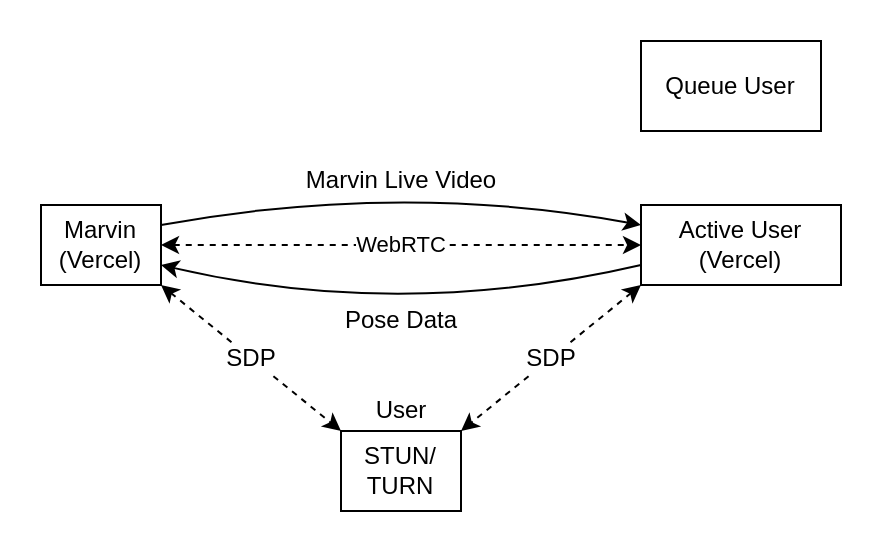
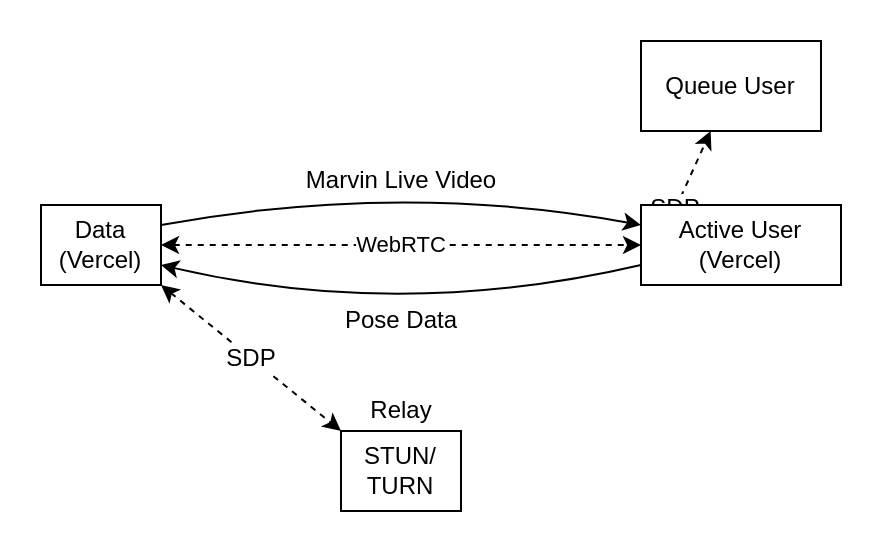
node "Marvin (Vercel)": label "Marvin (Vercel)" -> "Data (Vercel)"
edge "Active User (Vercel)" -- "STUN/ TURN": now "Active User (Vercel)" -- "Queue User"
node "User": label "User" -> "Relay"
